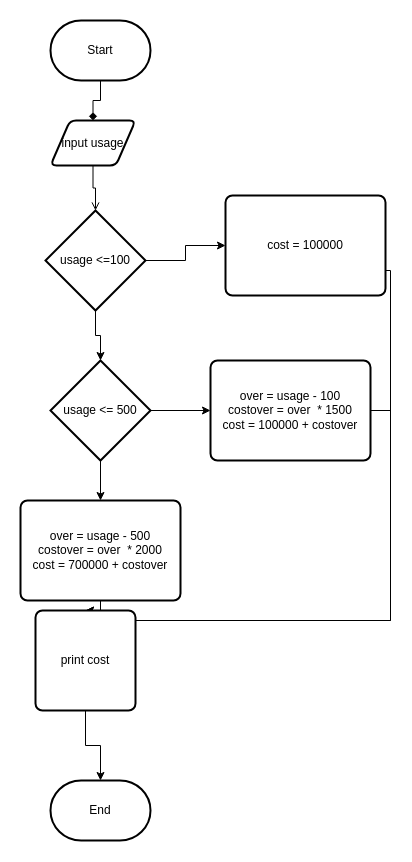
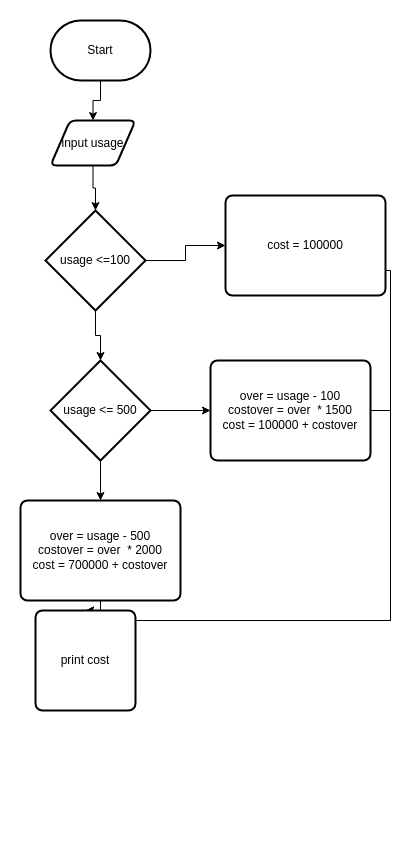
edge "Start" -> "input usage": arrowhead diamond -> classic
edge "input usage" -> "usage <=100": arrowhead open -> classic
edge "print cost" -> "End": removed
node "End": removed
